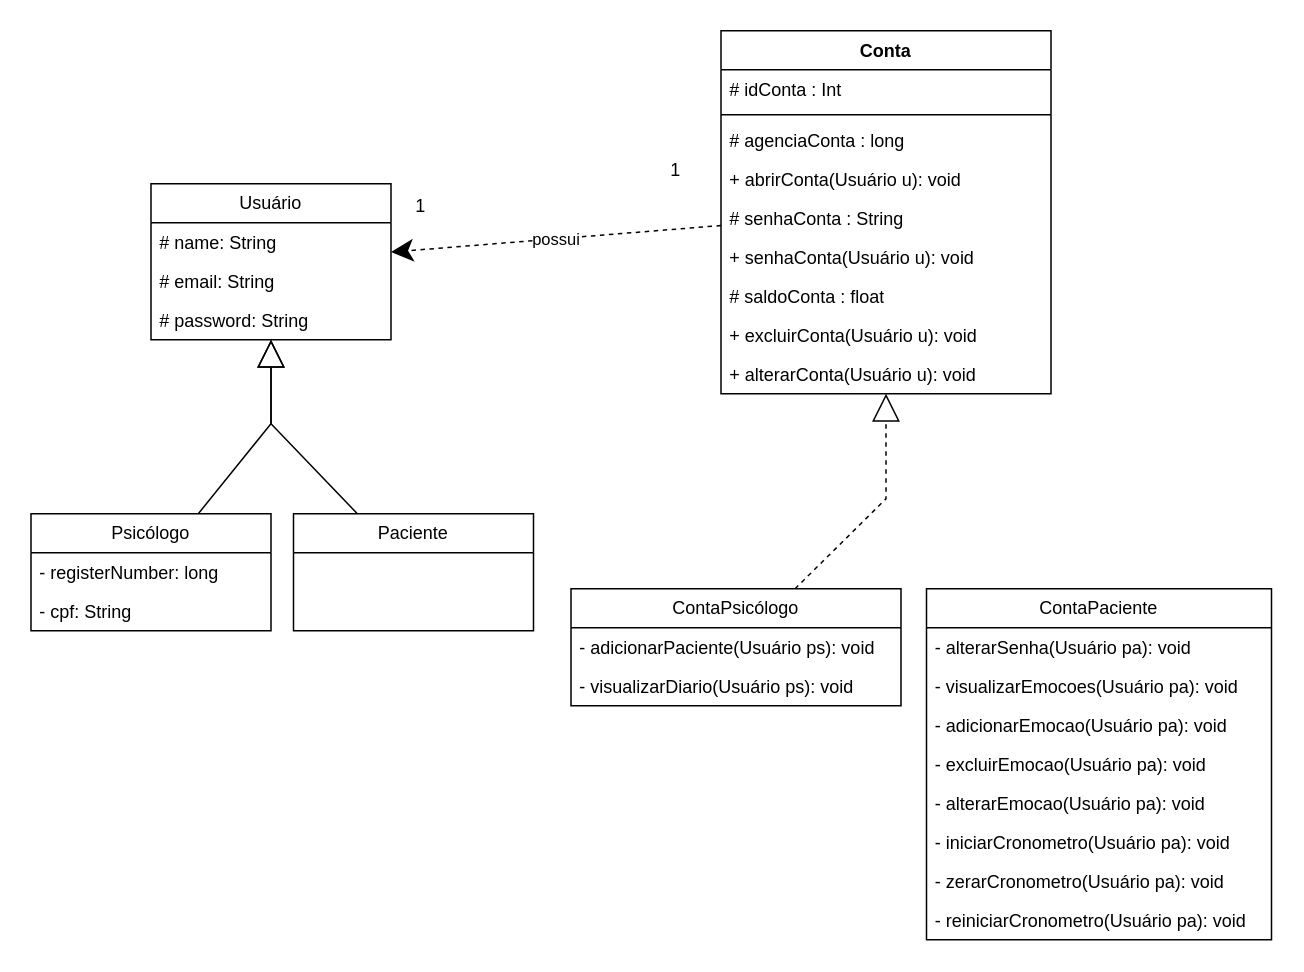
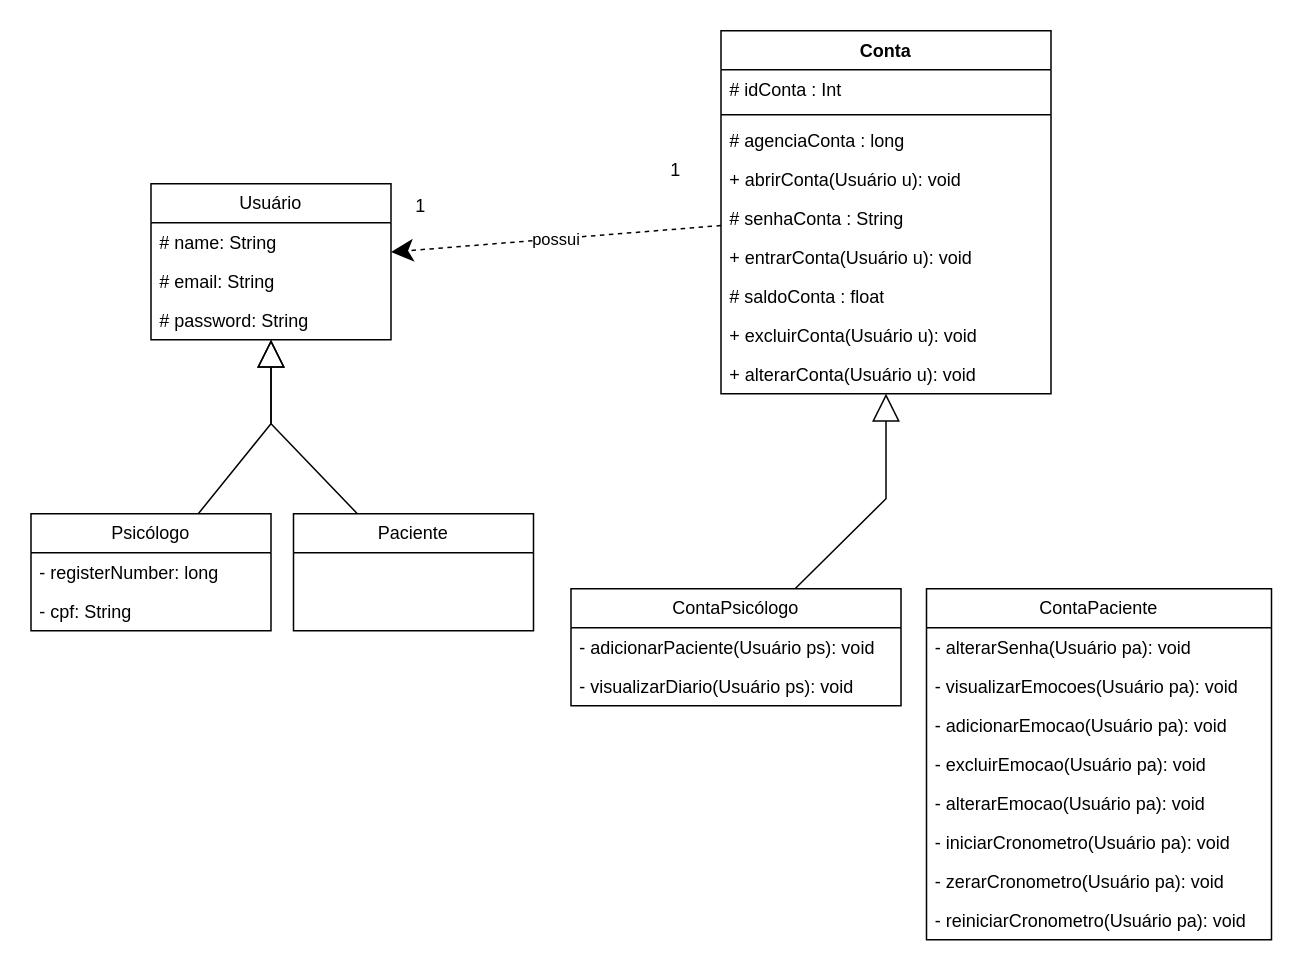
node "+ senhaConta(Usuário u): void": label "+ senhaConta(Usuário u): void" -> "+ entrarConta(Usuário u): void"
edge "ContaPsicólogo" -> "Conta": style dashed -> solid
